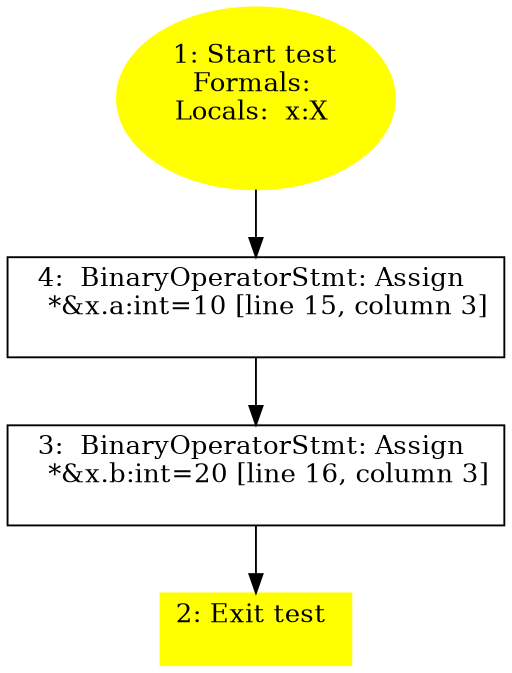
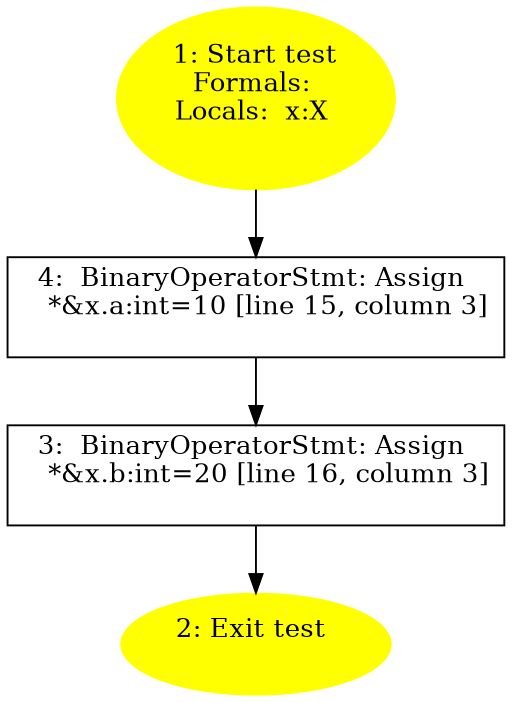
node "2: Exit test": shape box -> ellipse
